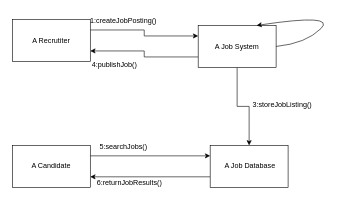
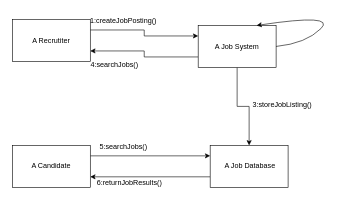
node "4:publishJob()": label "4:publishJob()" -> "4:searchJobs()"
